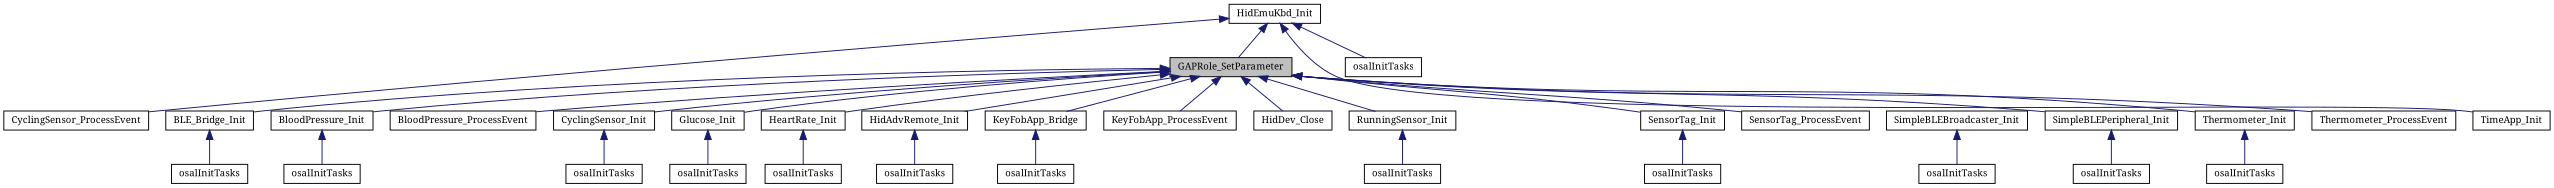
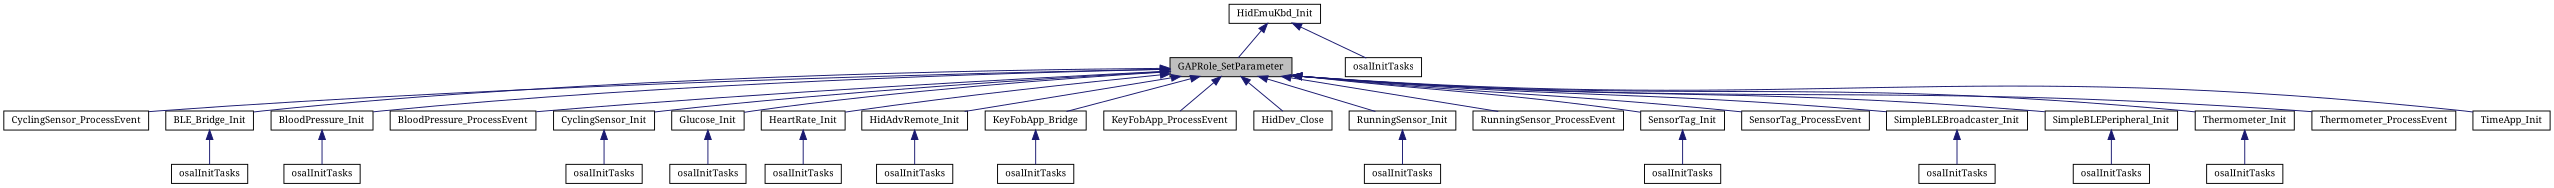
edge "CyclingSensor_ProcessEvent" -> "HidEmuKbd_Init": now "CyclingSensor_ProcessEvent" -> "GAPRole_SetParameter"
edge "SimpleBLEBroadcaster_Init" -> "GAPRole_SetParameter": added
edge "TimeApp_Init" -> "HidEmuKbd_Init": now "TimeApp_Init" -> "GAPRole_SetParameter"
node "RunningSensor_ProcessEvent": added
